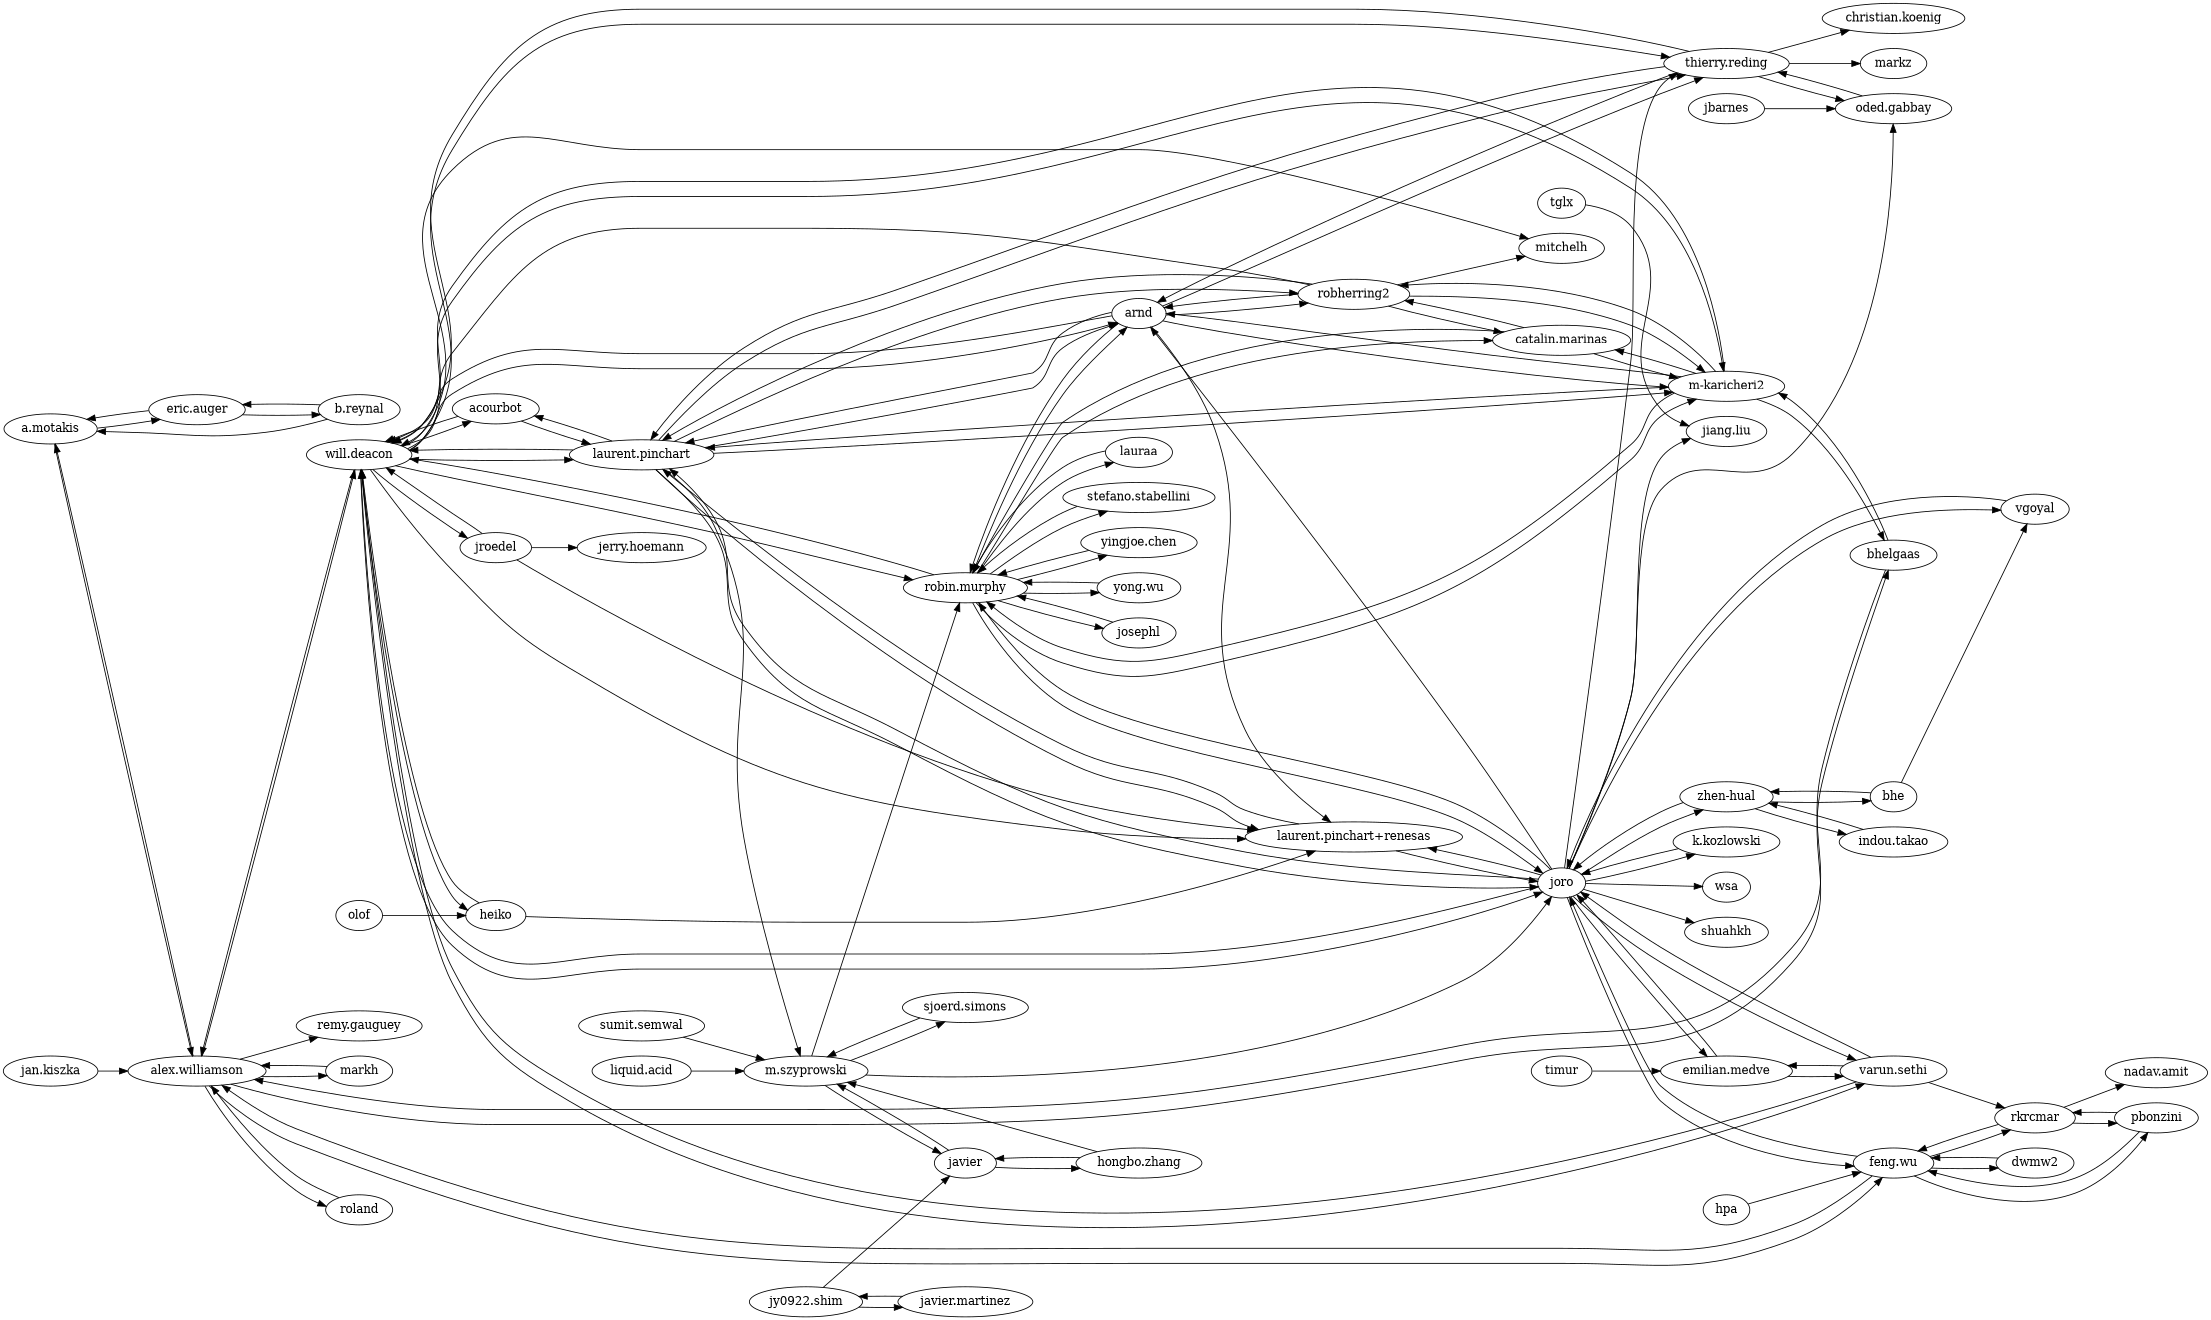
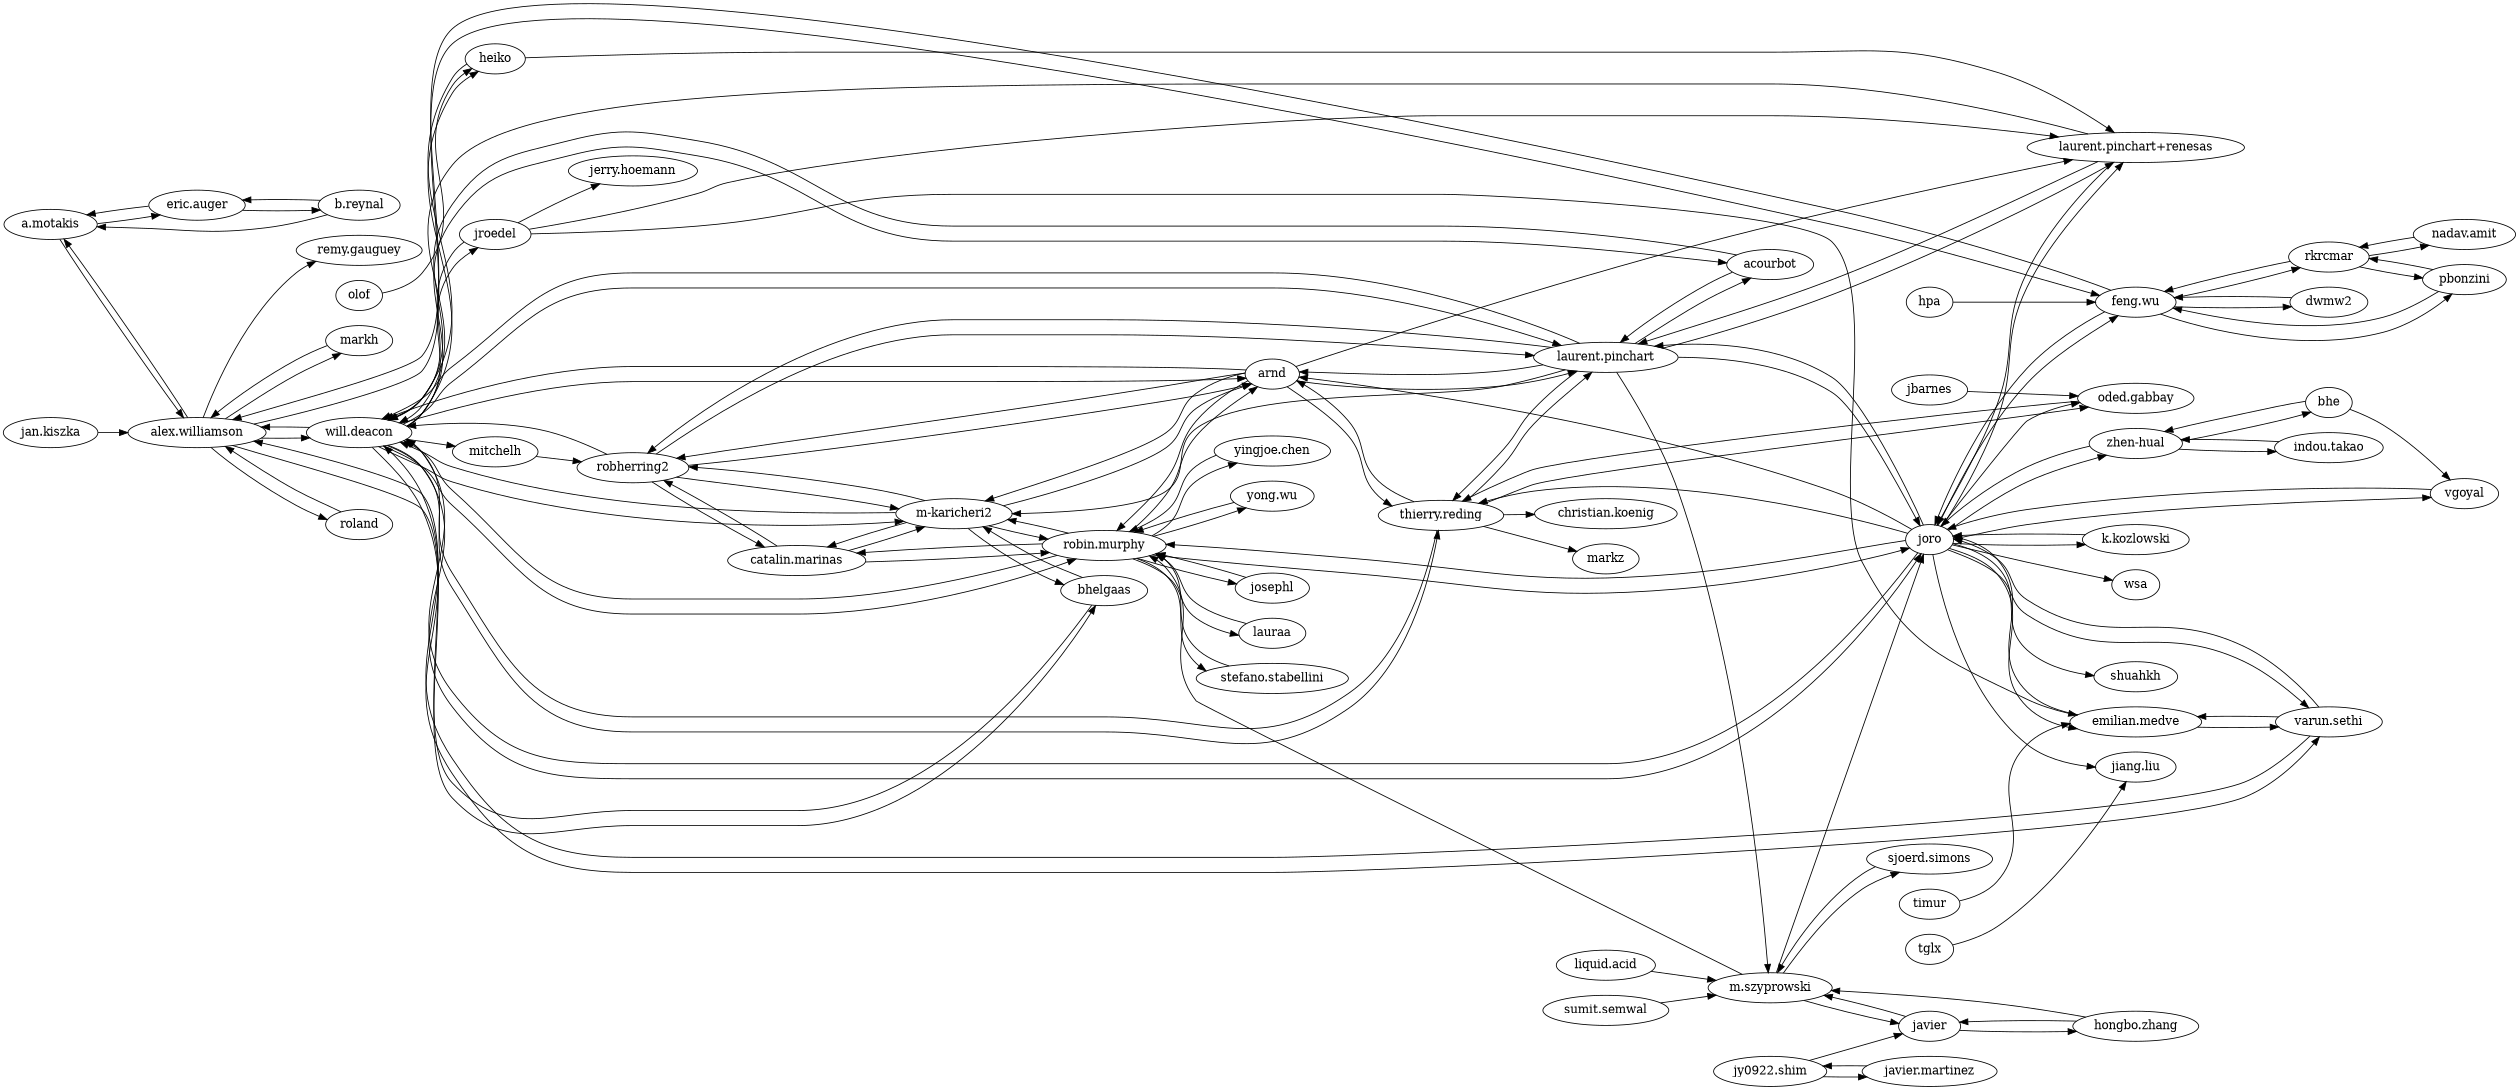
edge "jroedel" -> "emilian.medve": added
edge "robherring2" -> "mitchelh": reversed
edge "m-karicheri2" -> "laurent.pinchart": removed
edge "will.deacon" -> "laurent.pinchart+renesas": reversed
edge "varun.sethi" -> "rkrcmar": now "nadav.amit" -> "rkrcmar"
